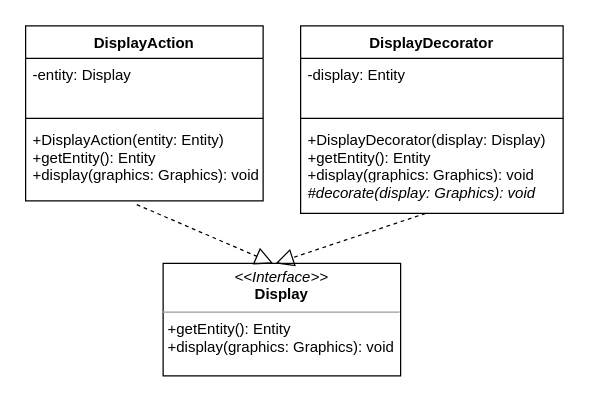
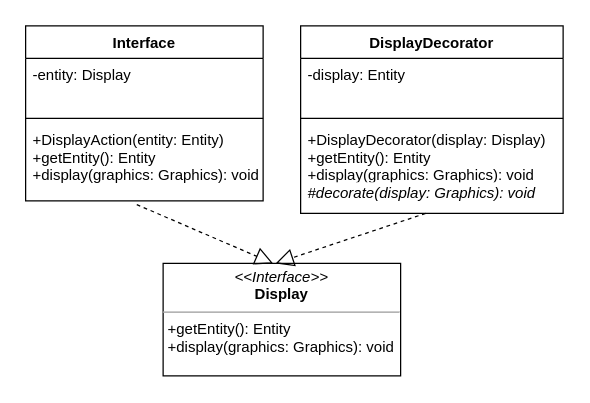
node "DisplayAction": label "DisplayAction" -> "Interface"
